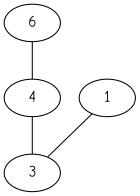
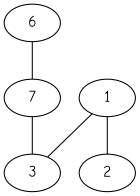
node "4": label "4" -> "7"
node "2": added
